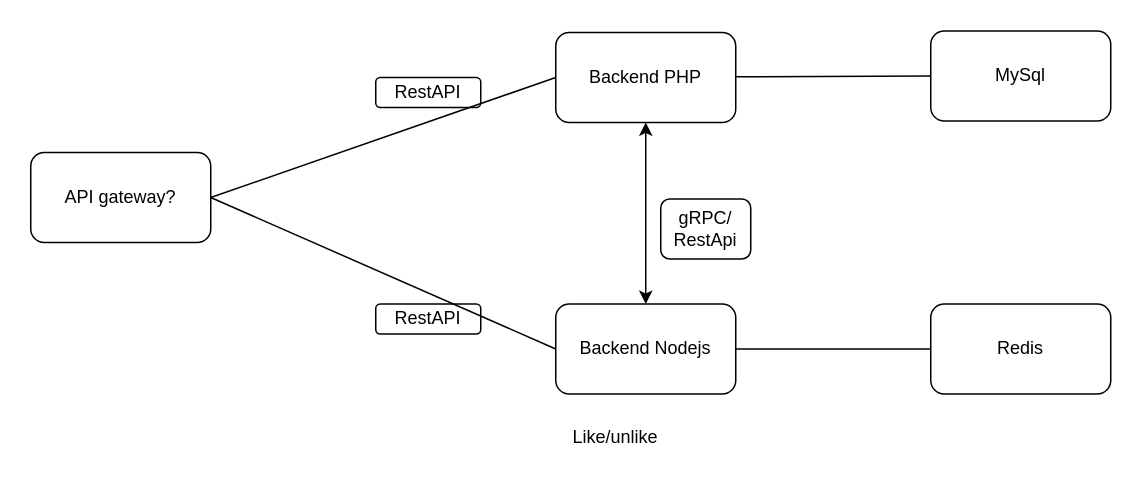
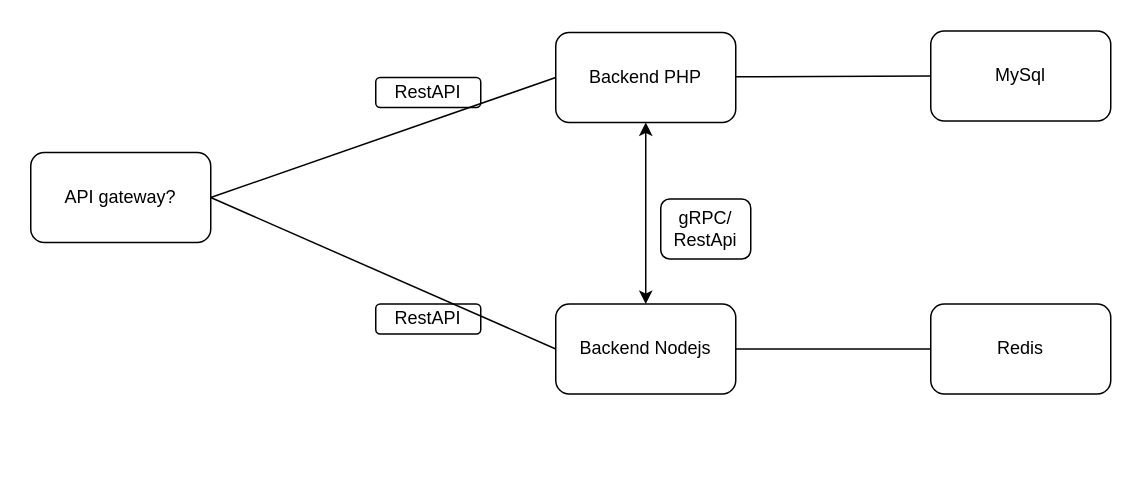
node "Like/unlike": removed
